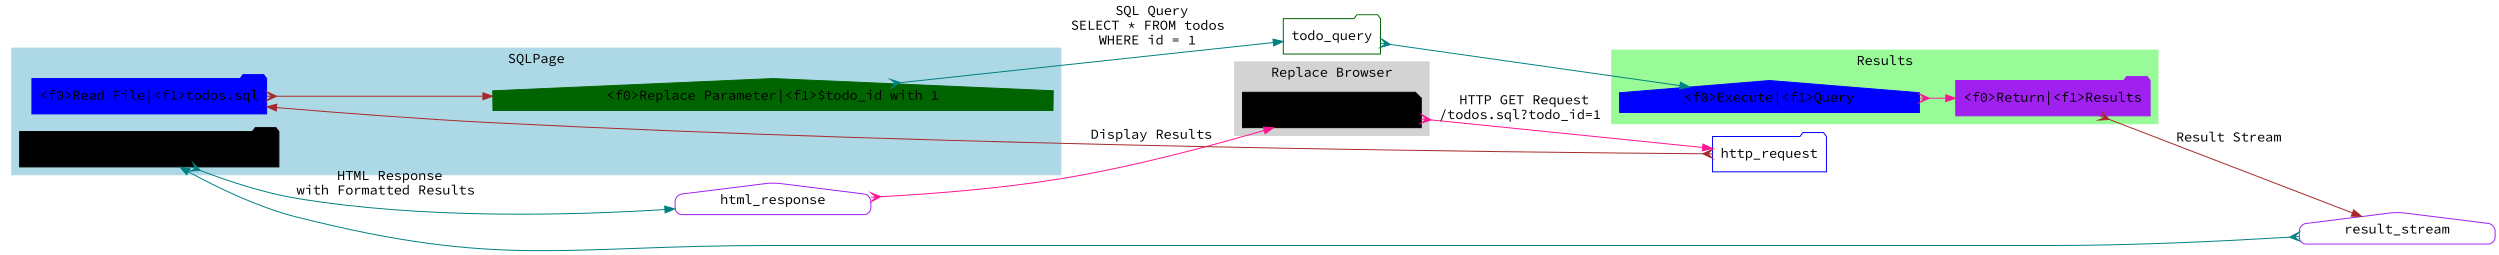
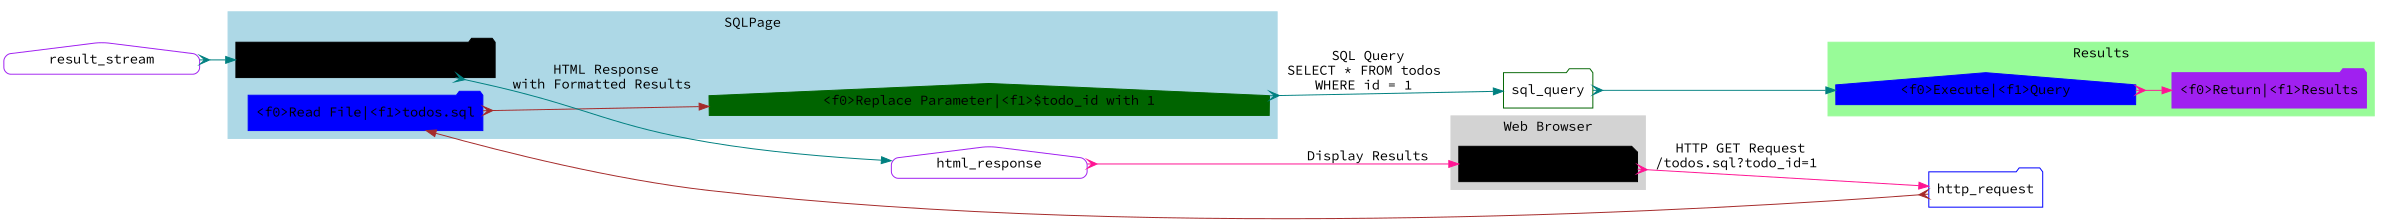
node "todo_query": label "todo_query" -> "sql_query"
cluster "Replace Browser": label "Replace Browser" -> "Web Browser"
edge "<f0>Return|<f1>Results" -- "result_stream": removed, label "Result Stream"
